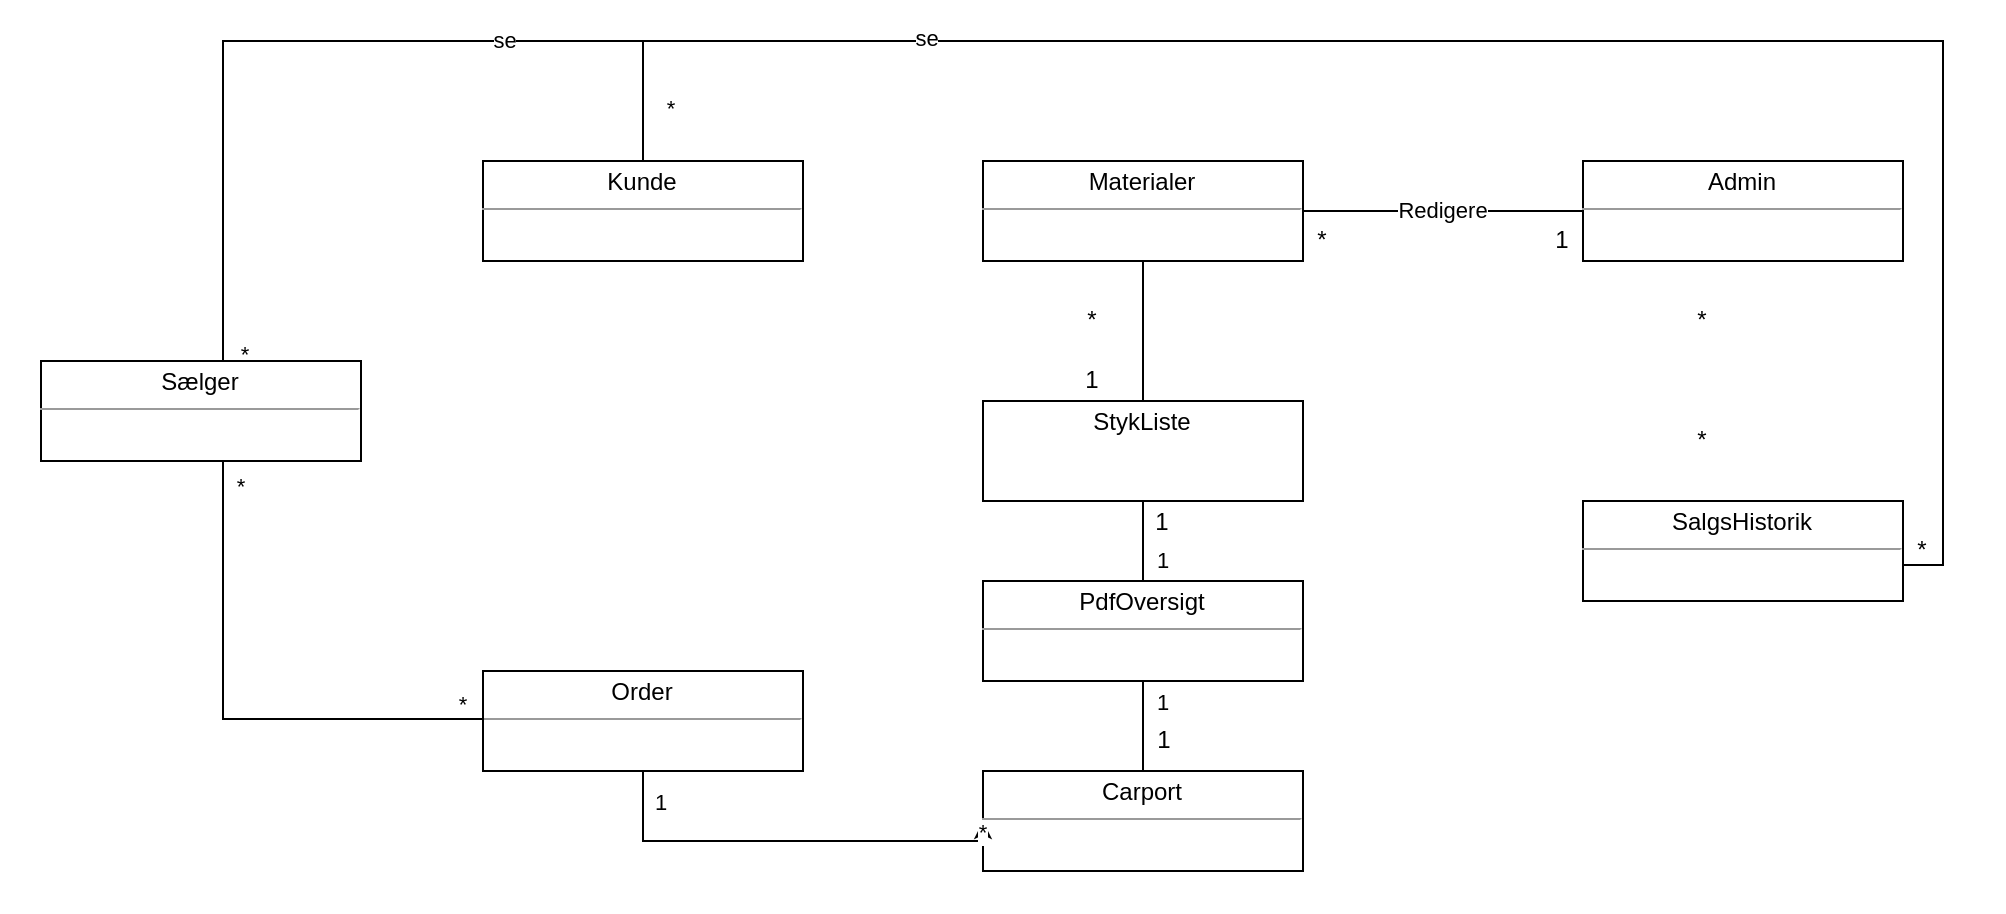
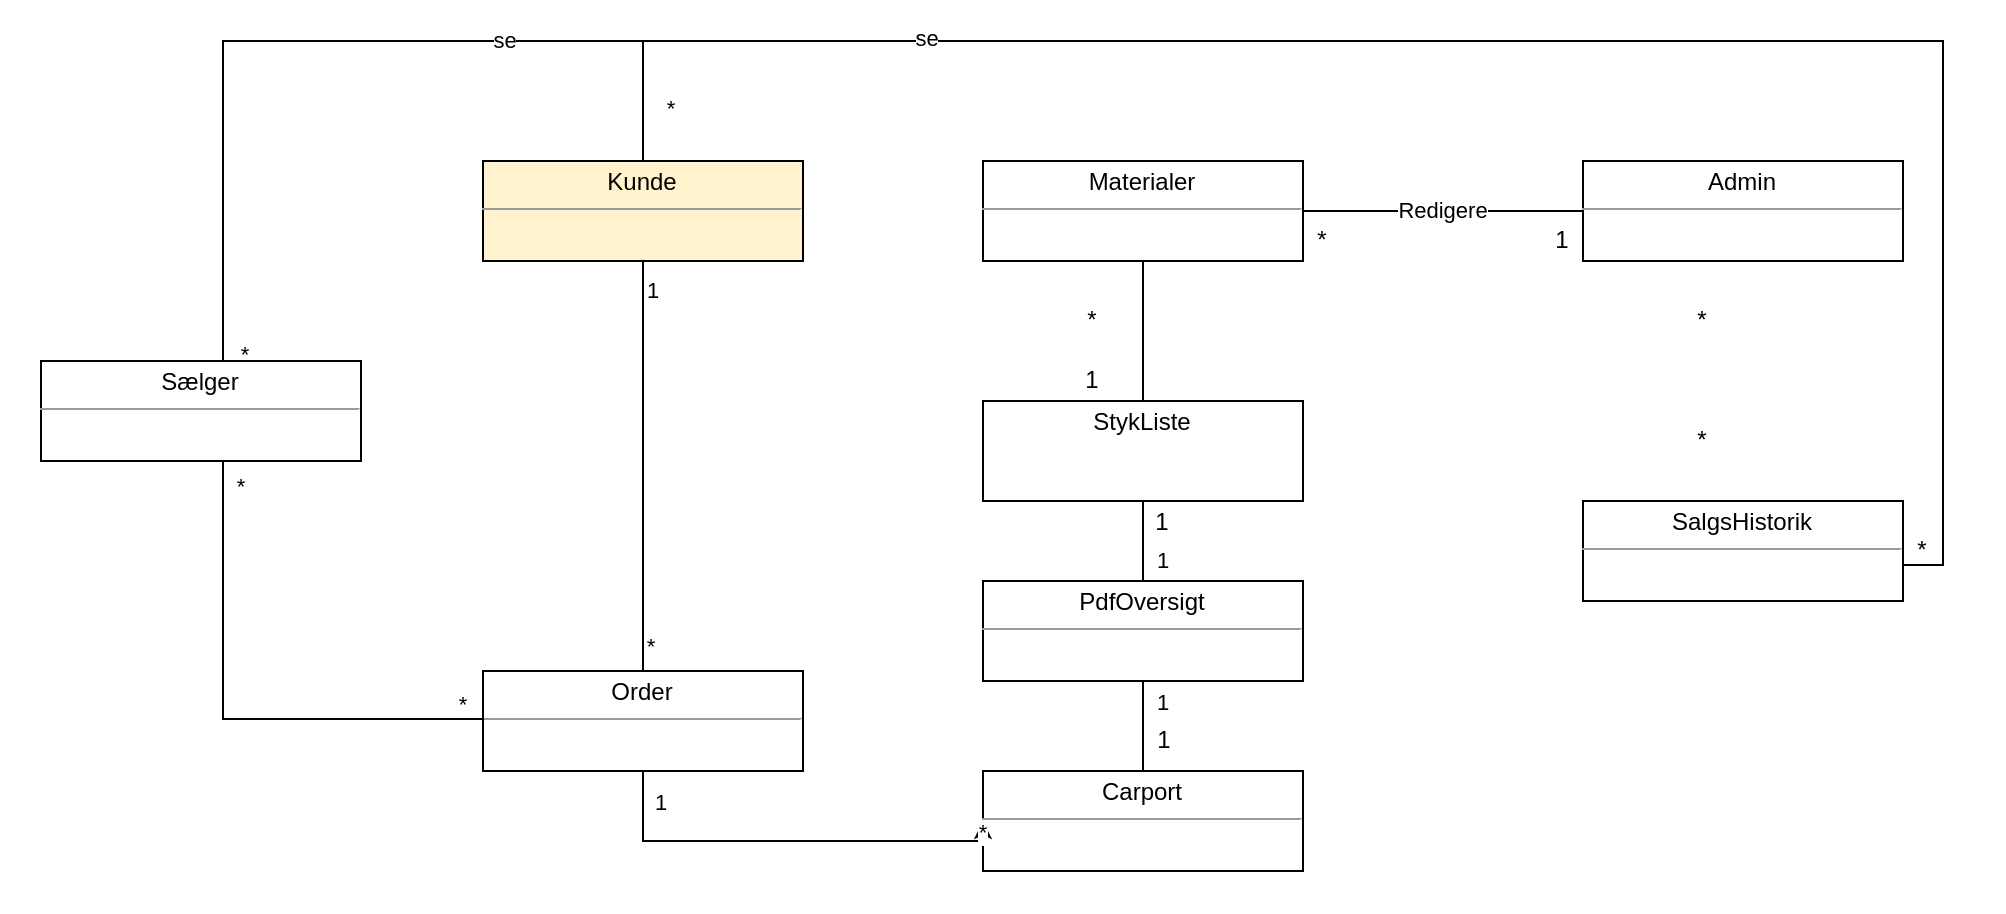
node "Kunde": fillcolor #ffffff -> #fff2cc
edge "Kunde" -- "Order": added, labels "1", "*"
